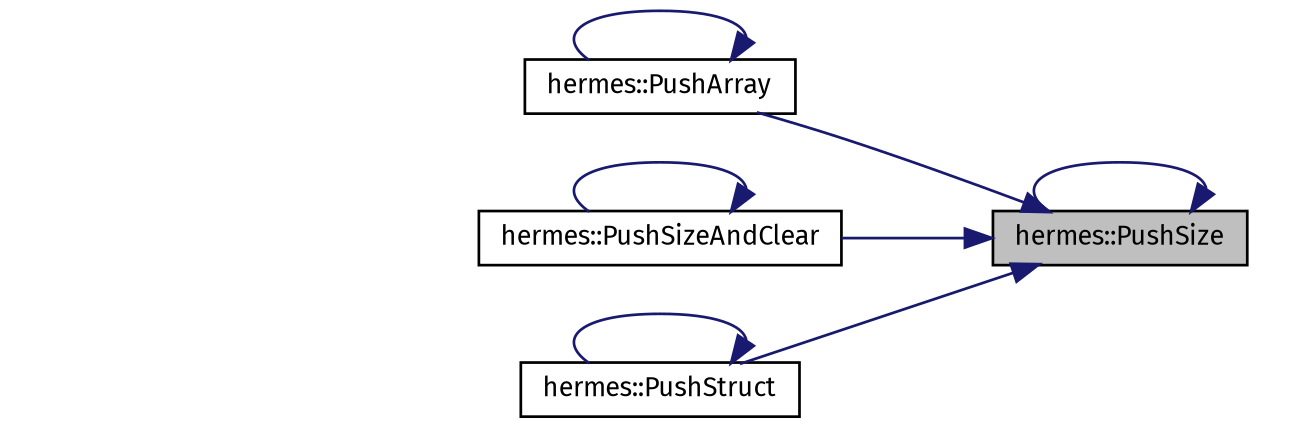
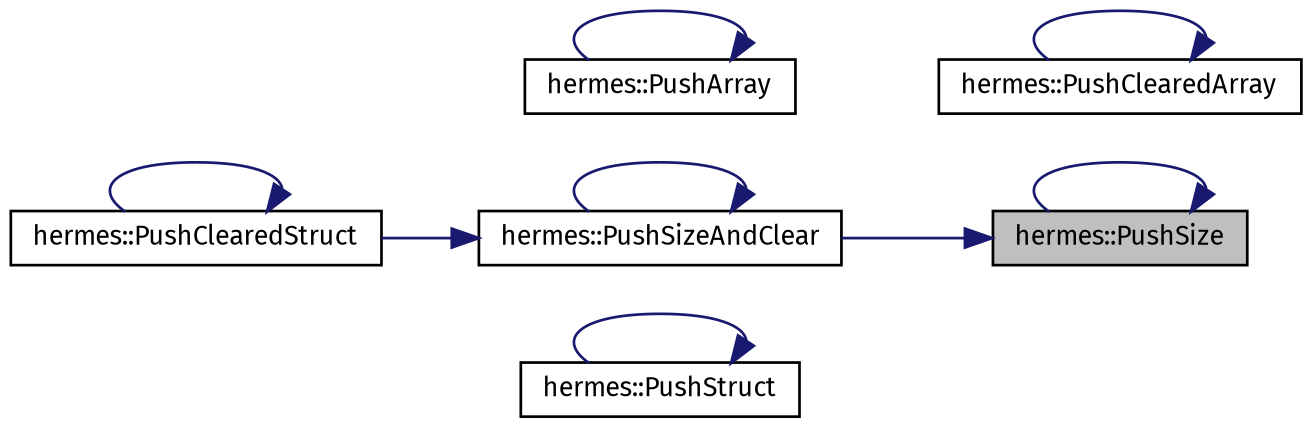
node "hermes::PushClearedArray": added
edge "hermes::PushArray" -> "hermes::PushSize": removed
node "hermes::PushClearedStruct": added
edge "hermes::PushStruct" -> "hermes::PushSize": removed
